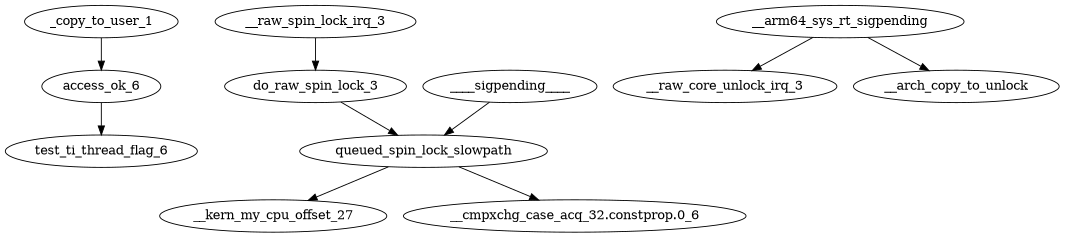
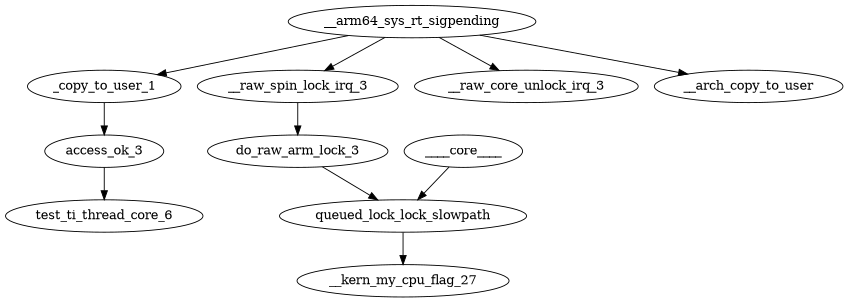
edge "__arm64_sys_rt_sigpending" -> "__raw_spin_lock_irq_3": added
edge "__arm64_sys_rt_sigpending" -> "_copy_to_user_1": added
node "access_ok_6": label "access_ok_6" -> "access_ok_3"
node "do_raw_spin_lock_3": label "do_raw_spin_lock_3" -> "do_raw_arm_lock_3"
node "____sigpending____": label "____sigpending____" -> "____core____"
node "__arch_copy_to_unlock": label "__arch_copy_to_unlock" -> "__arch_copy_to_user"
node "test_ti_thread_flag_6": label "test_ti_thread_flag_6" -> "test_ti_thread_core_6"
node "queued_spin_lock_slowpath": label "queued_spin_lock_slowpath" -> "queued_lock_lock_slowpath"
node "__kern_my_cpu_offset_27": label "__kern_my_cpu_offset_27" -> "__kern_my_cpu_flag_27"
node "__cmpxchg_case_acq_32.constprop.0_6": removed
